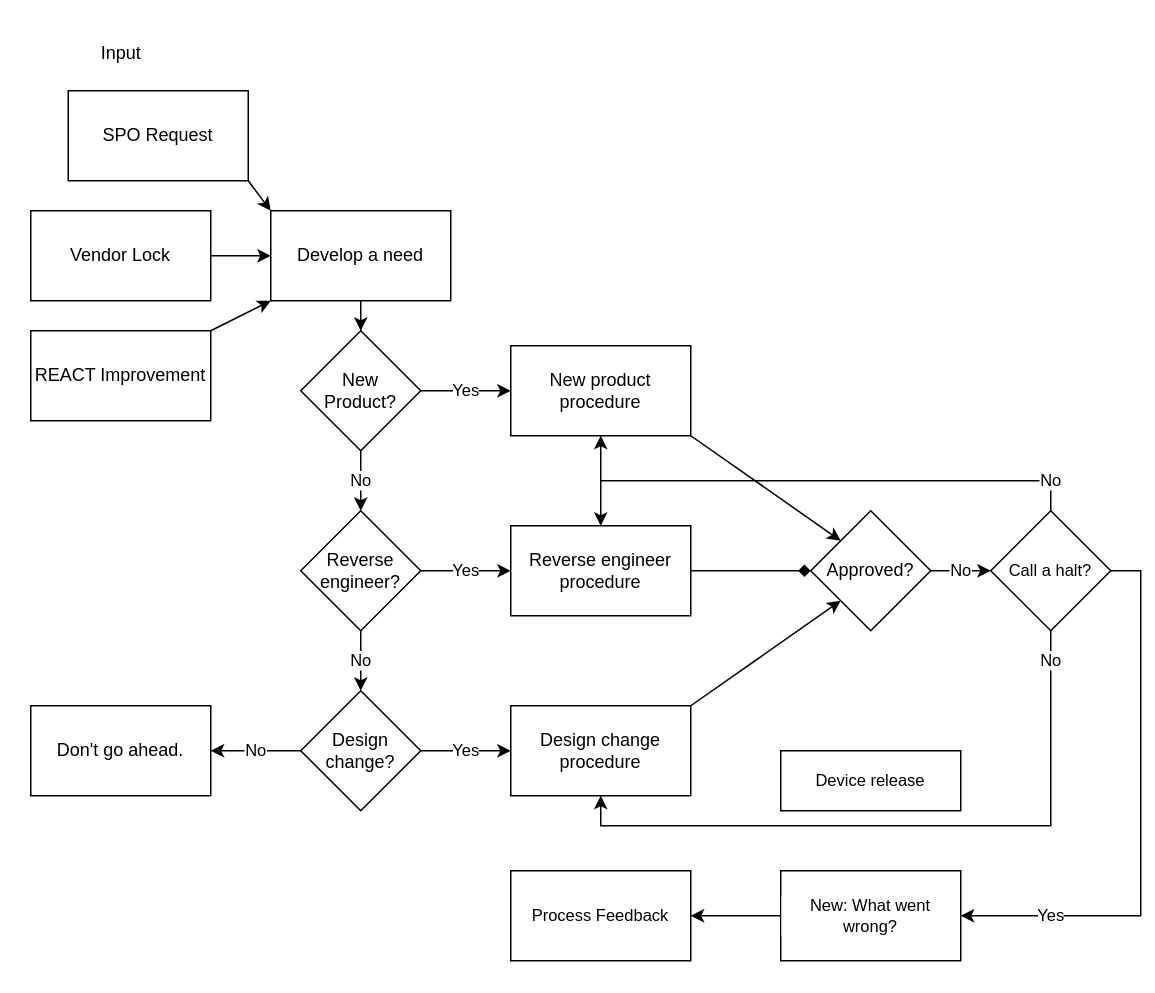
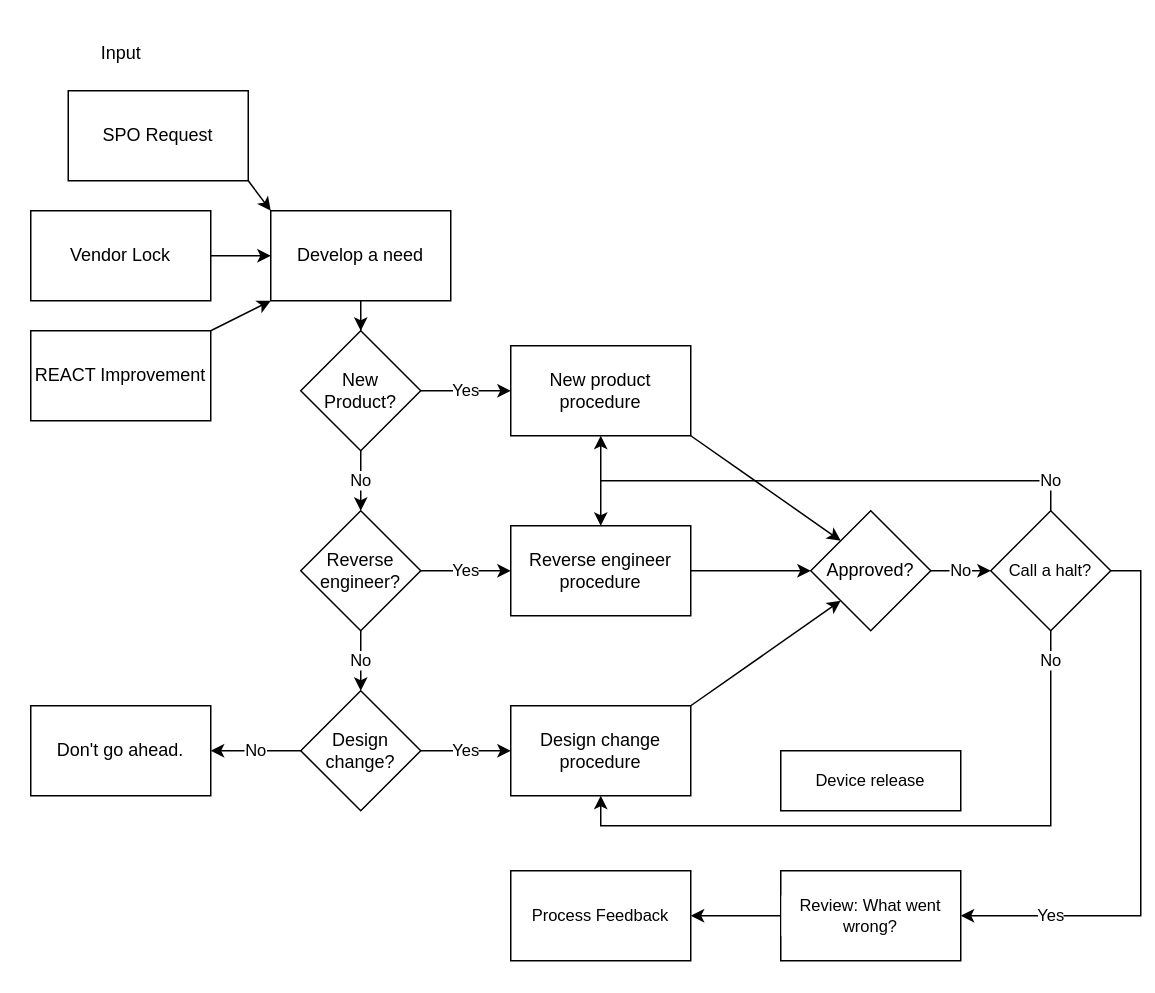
edge "Reverse engineer procedure" -> "Approved?": arrowhead diamond -> classic
node "New: What went wrong?": label "New: What went wrong?" -> "Review: What went wrong?"
